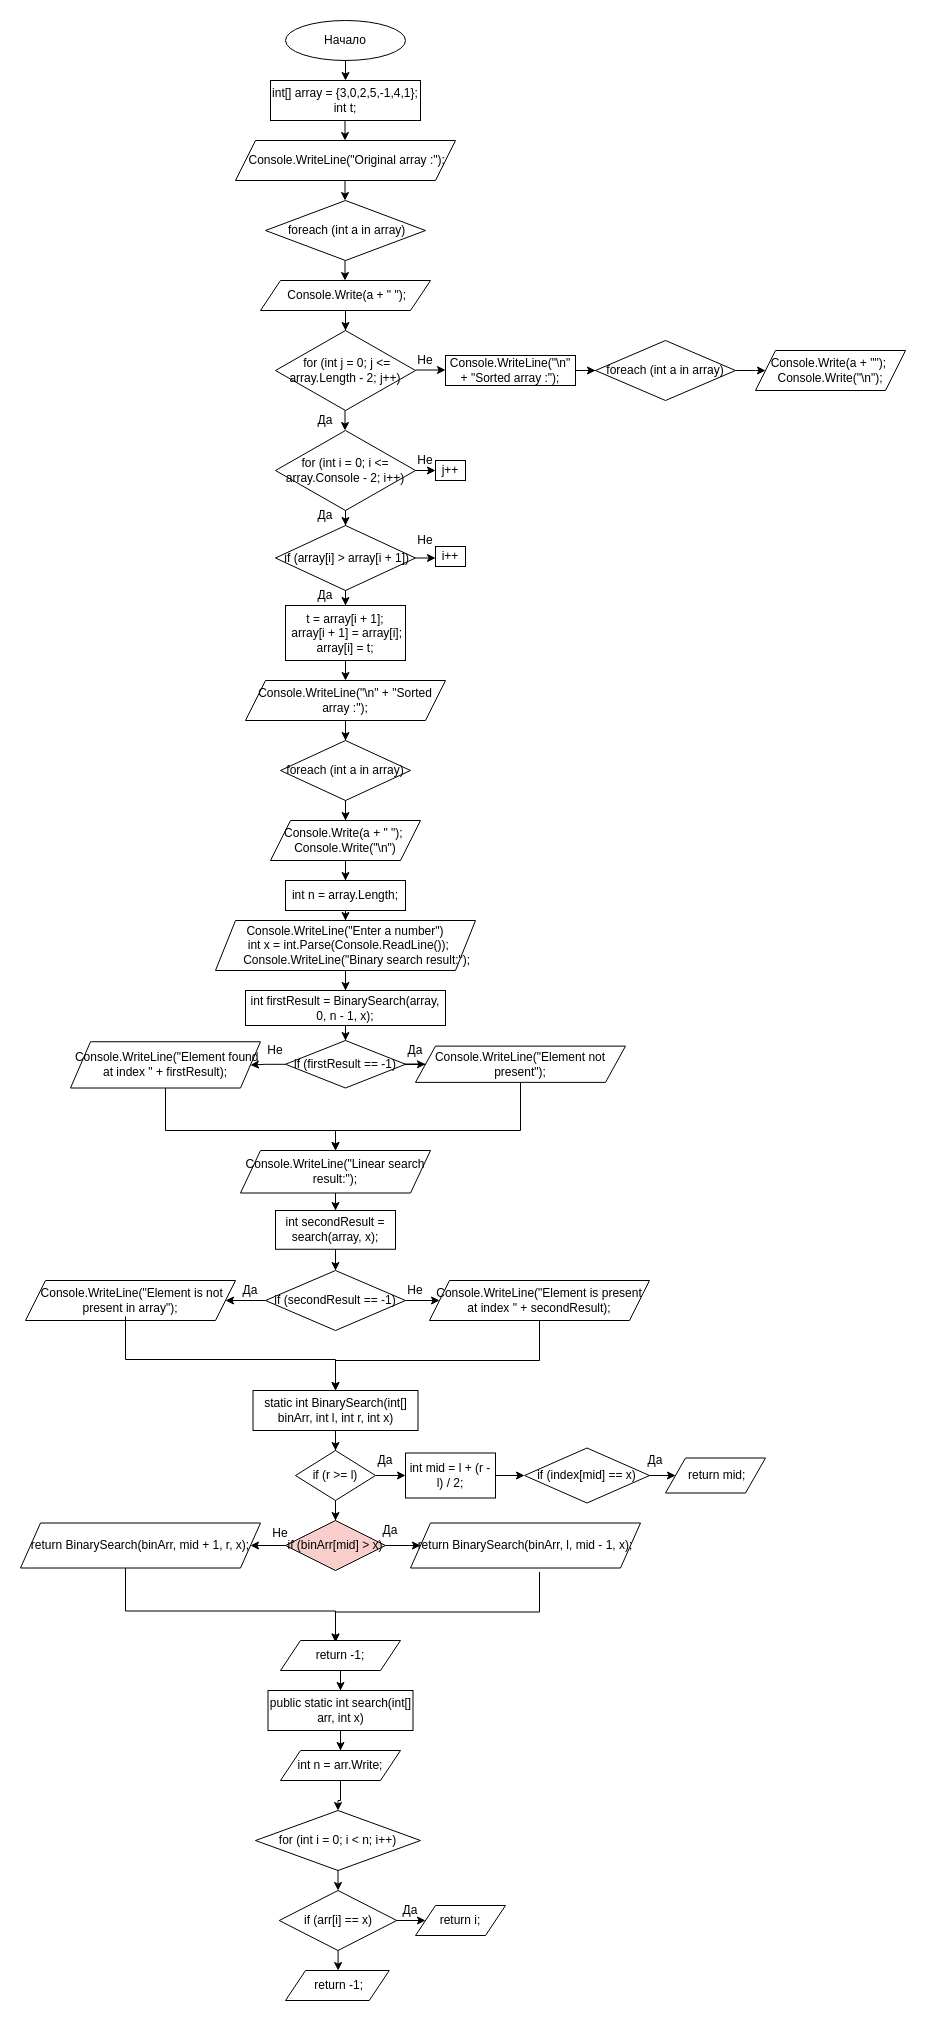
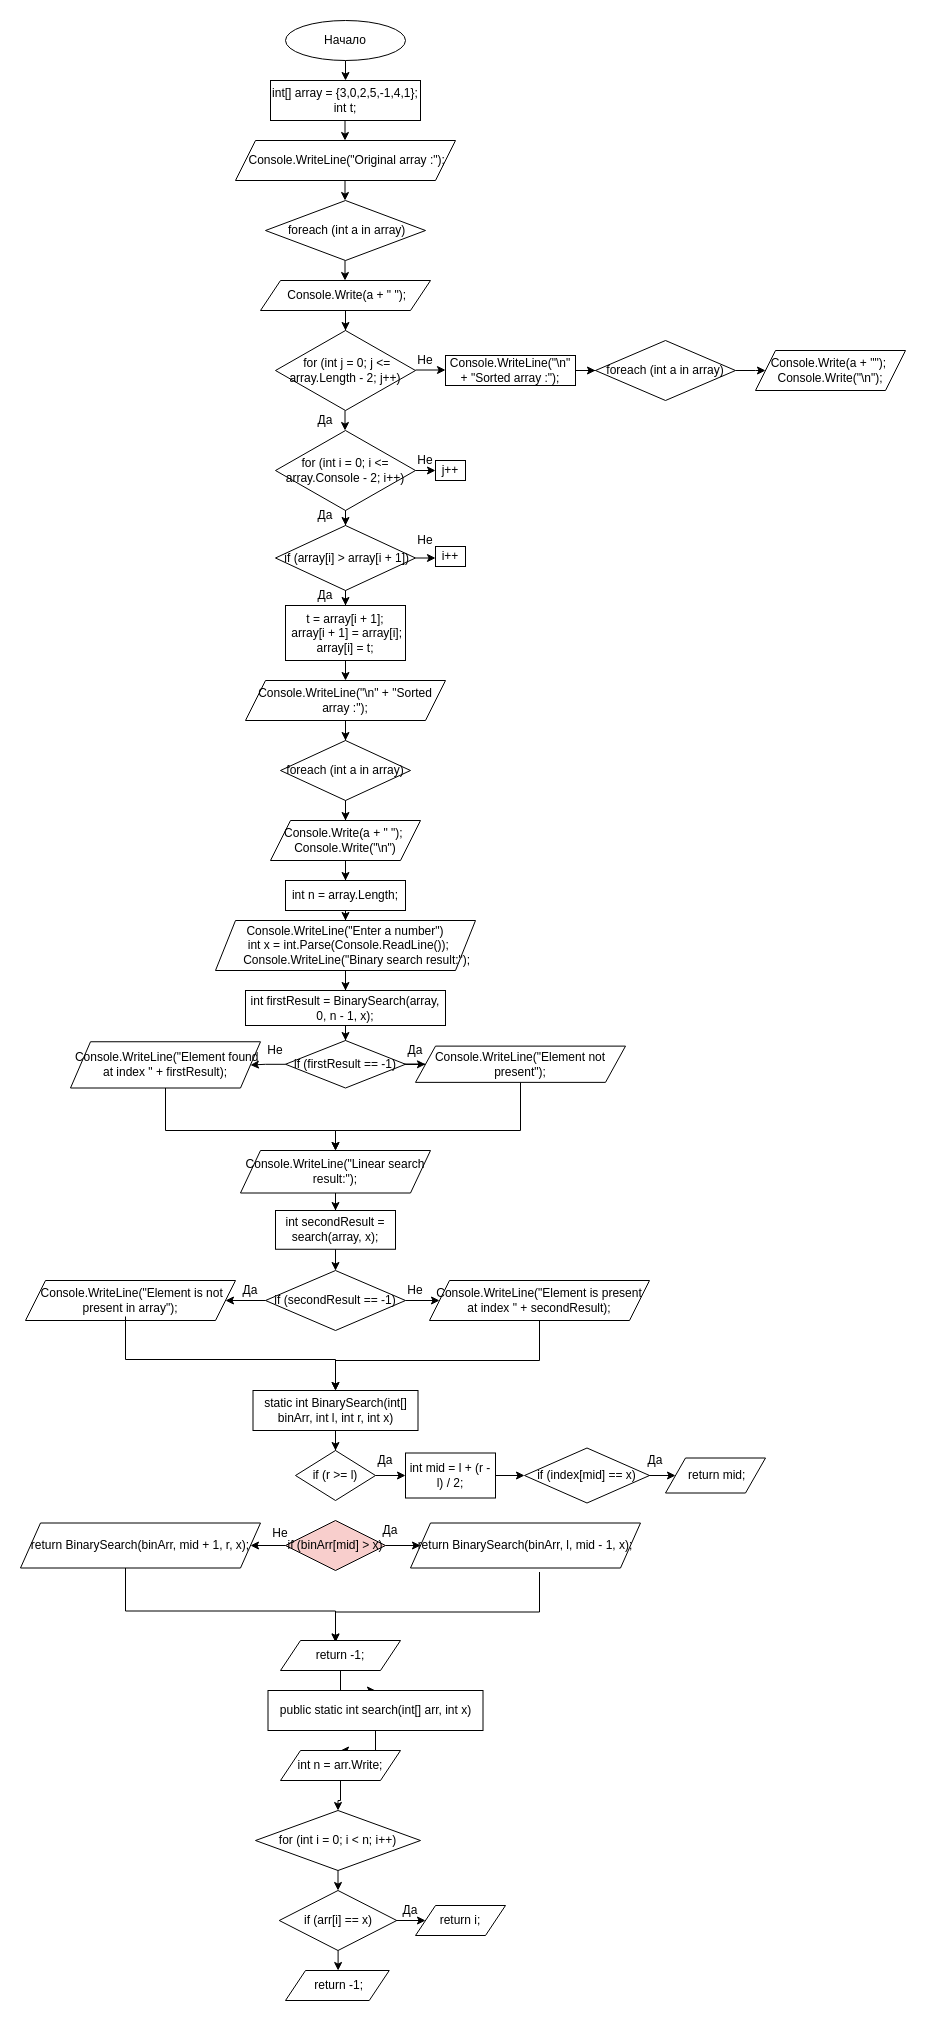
edge "if (r >= l)" -> "if (binArr[mid] > x)": removed
node "public static int search(int[] arr, int x)": size 145x40 -> 215x40
